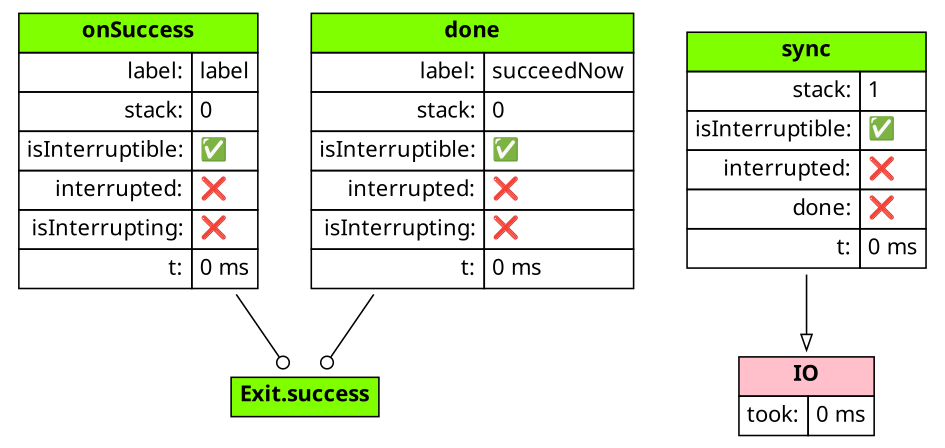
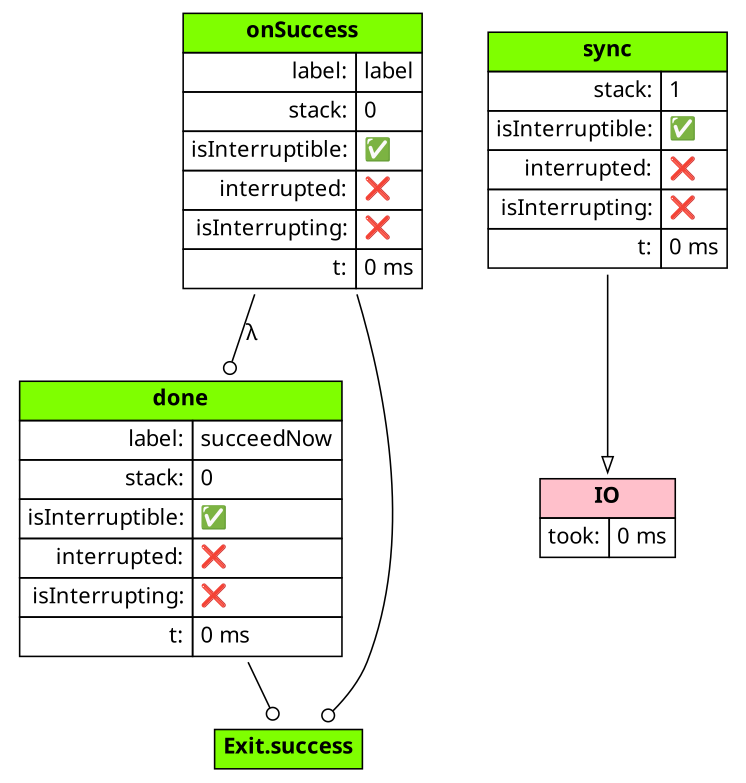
node "sync": text "done:" -> "isInterrupting:"
edge "onSuccess" -> "done": added, label "λ"
